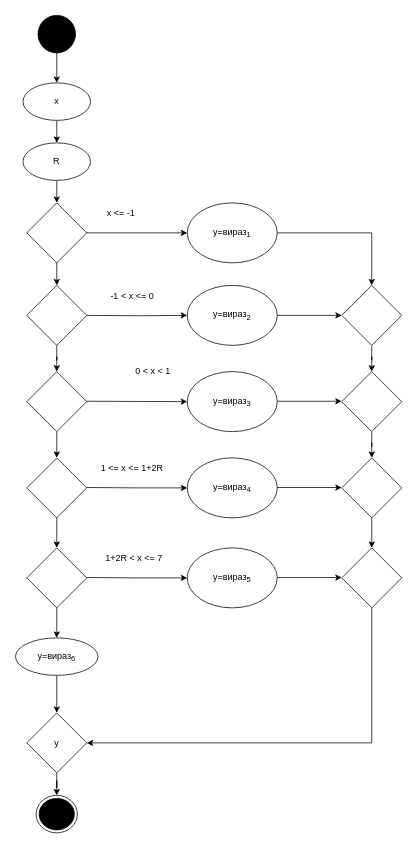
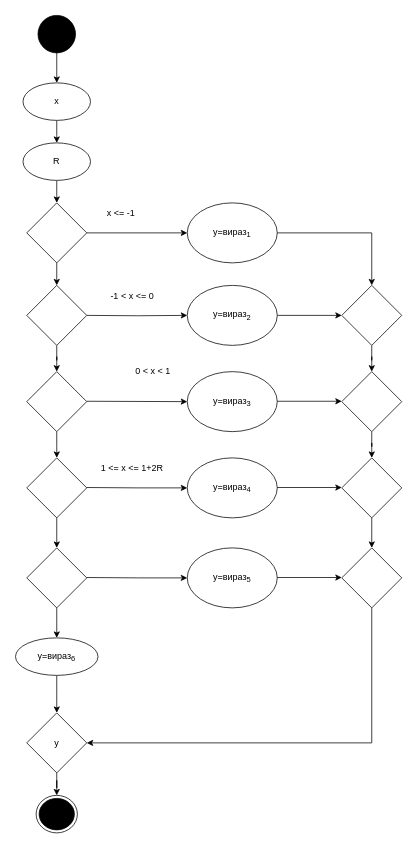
node "1+2R < x <= 7": removed
